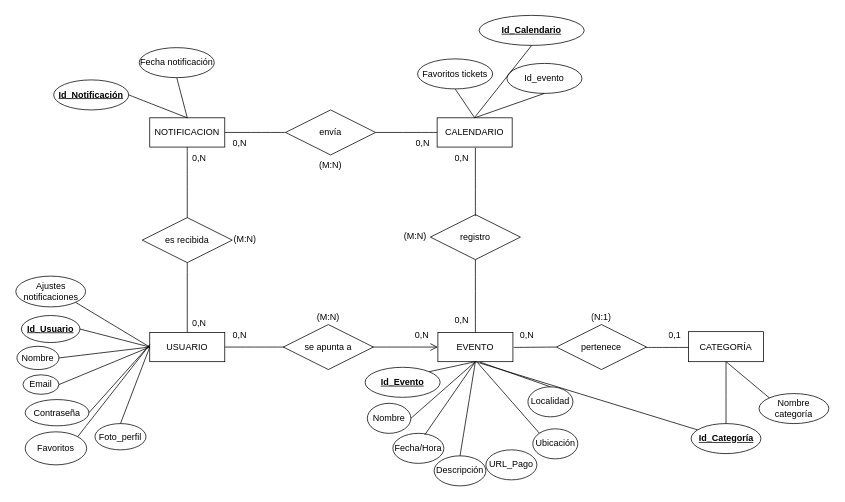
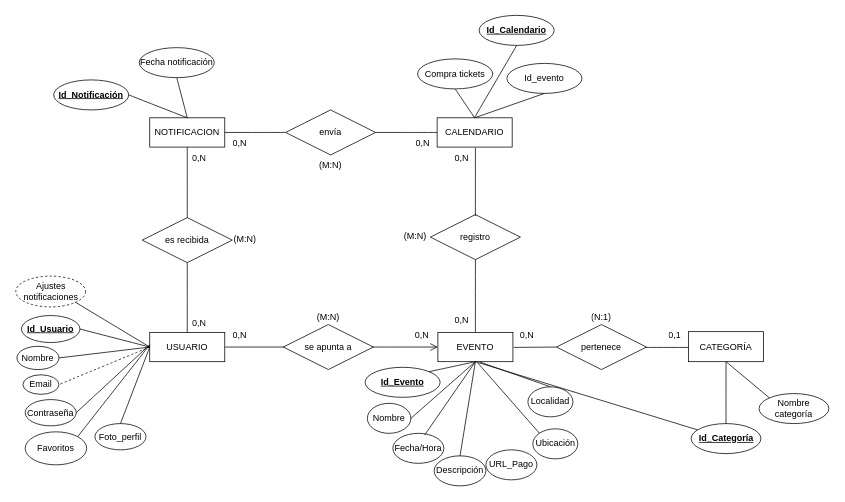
node "Id_Calendario": size 105x30 -> 75x30
node "Favoritos tickets": label "Favoritos tickets" -> "Compra tickets"
node "Ajustes notificaciones": style solid -> dashed
edge "USUARIO" -- "Email": style solid -> dashed
node "Contraseña": size 64x26 -> 51x26
